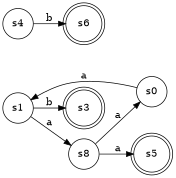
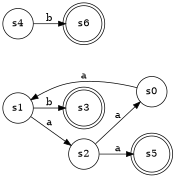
node "s8": label "s8" -> "s2"
